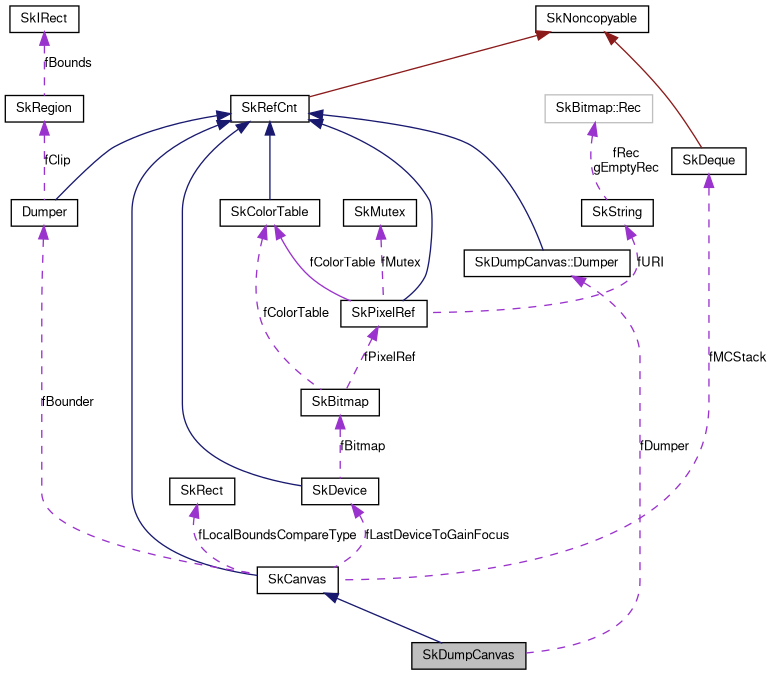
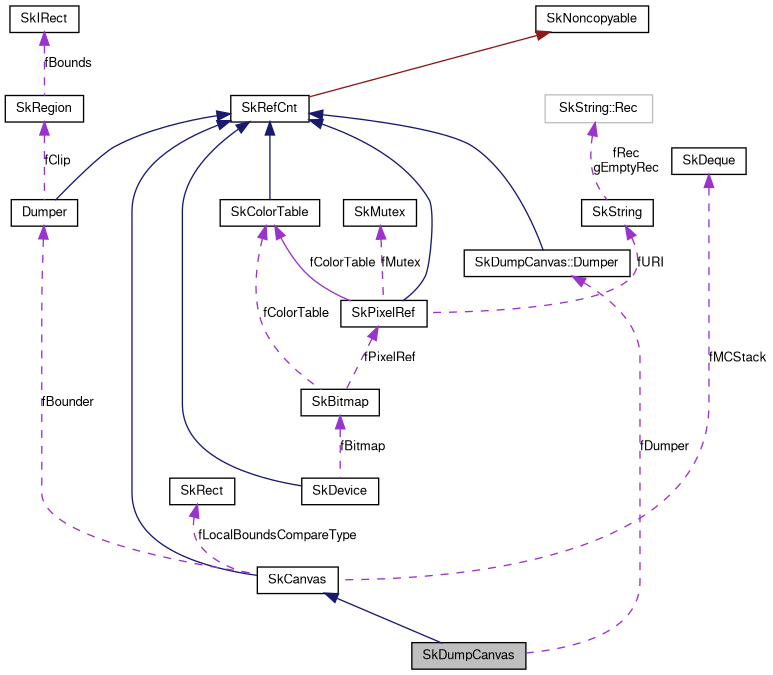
edge "SkDeque" -> "SkNoncopyable": removed
node "SkBitmap::Rec": label "SkBitmap::Rec" -> "SkString::Rec"
edge "SkCanvas" -> "SkDevice": removed, label "fLastDeviceToGainFocus"
